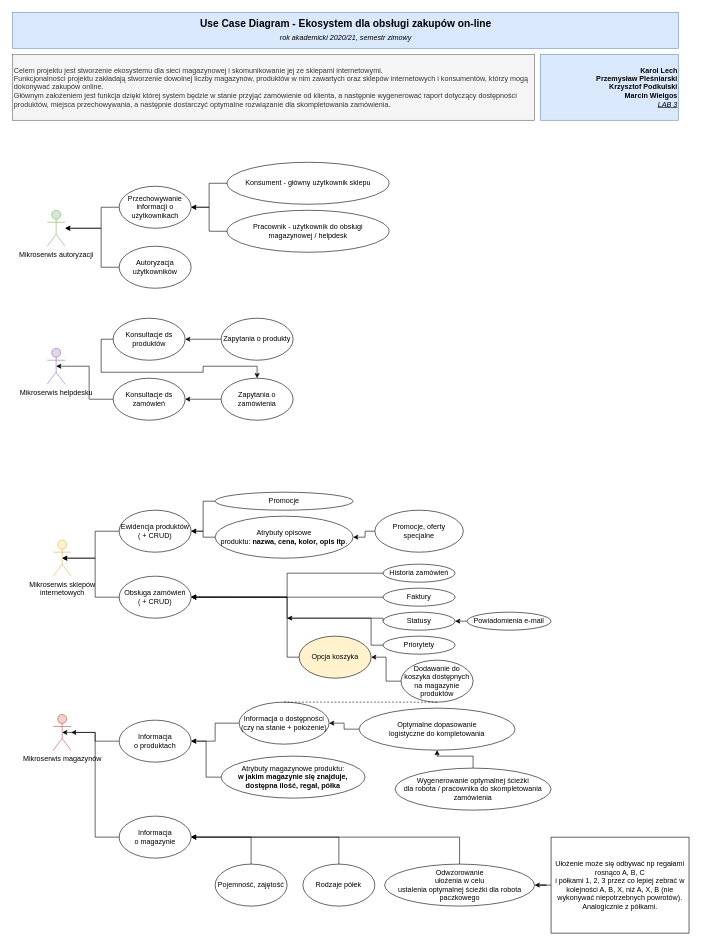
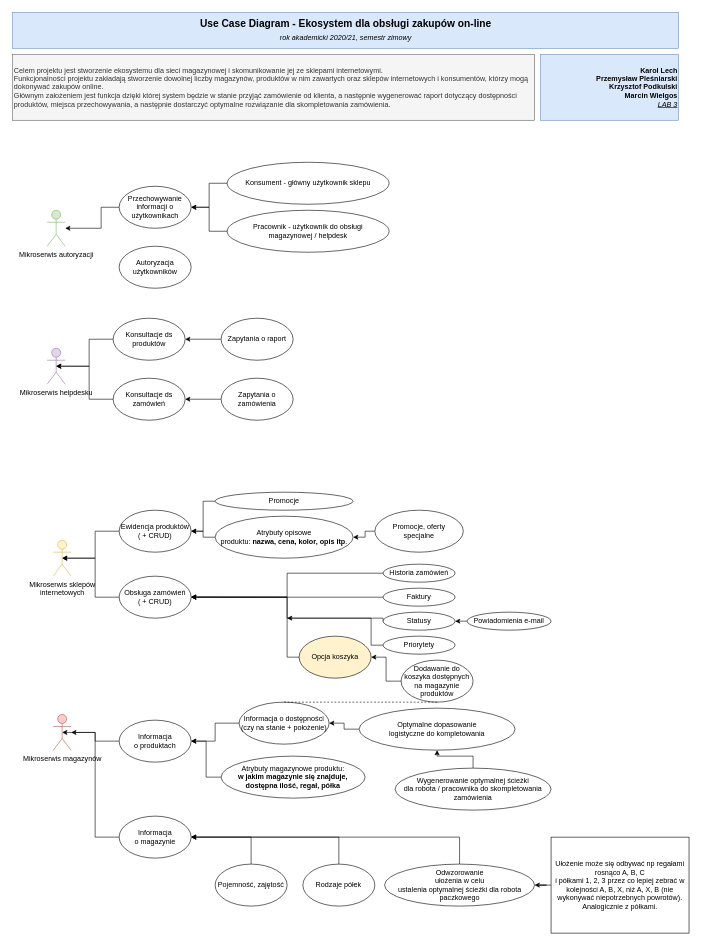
edge "Autoryzacja użytkowników" -> "Mikroserwis autoryzacji": removed
node "Zapytania o produkty": label "Zapytania o produkty" -> "Zapytania o raport"
edge "Konsultacje ds produktów" -> "Zapytania o zamówienia": now "Konsultacje ds produktów" -> "Mikroserwis helpdesku"
